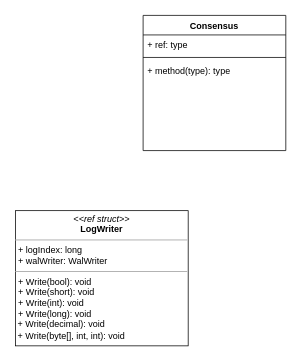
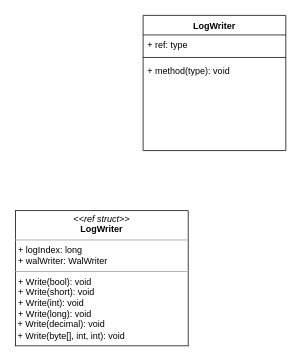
node "Consensus": label "Consensus" -> "LogWriter"
node "+ method(type): type": label "+ method(type): type" -> "+ method(type): void"
